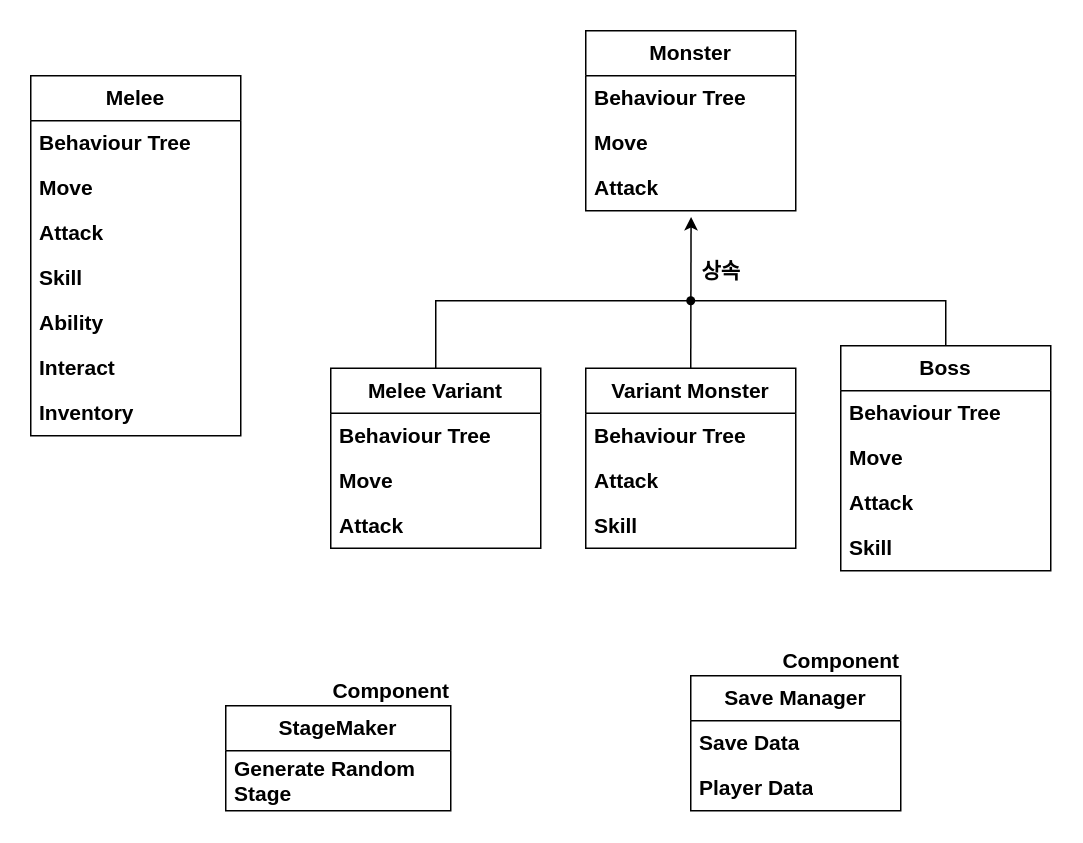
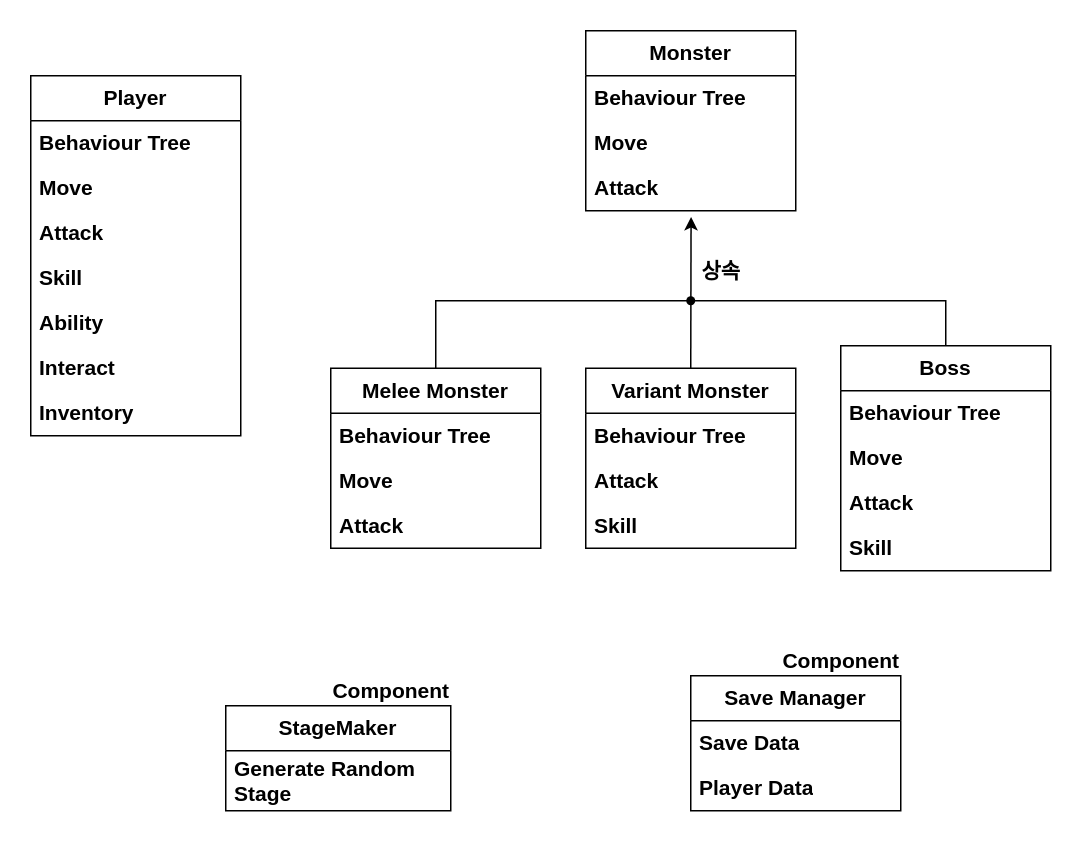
node "Melee": label "Melee" -> "Player"
node "Melee Variant": label "Melee Variant" -> "Melee Monster"
